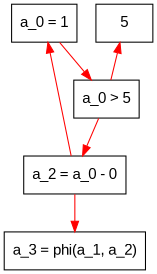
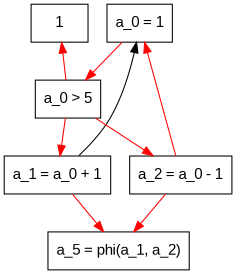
node "5": label "5" -> "1"
node "a_1 = a_0 + 1": added
node "a_2 = a_0 - 0": label "a_2 = a_0 - 0" -> "a_2 = a_0 - 1"
node "a_3 = phi(a_1, a_2)": label "a_3 = phi(a_1, a_2)" -> "a_5 = phi(a_1, a_2)"
